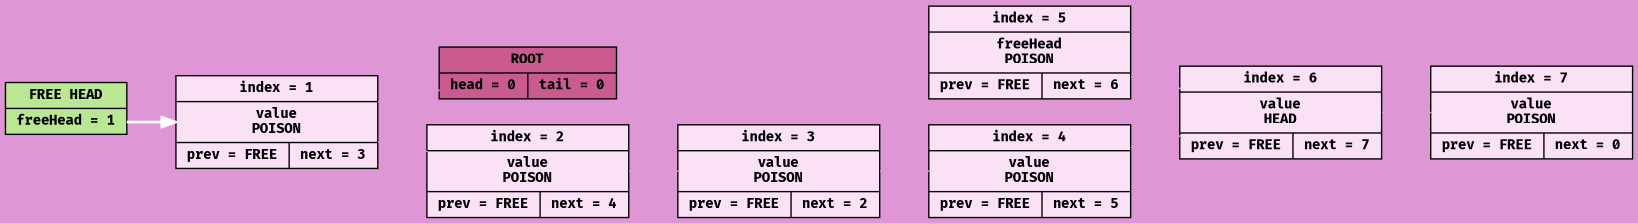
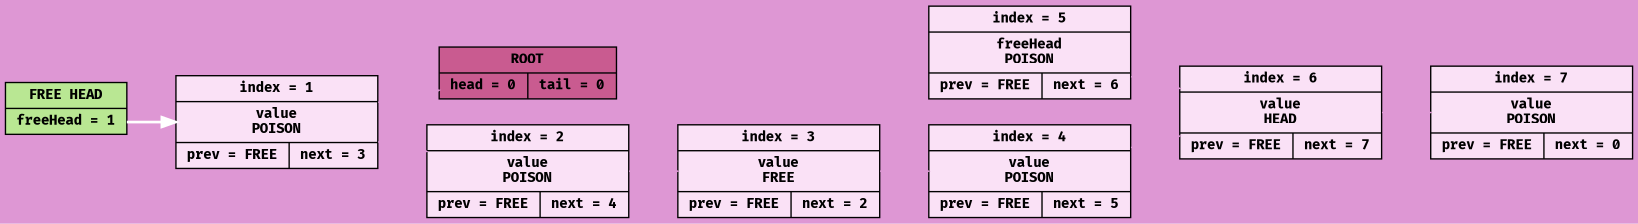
node "index = 3": text "POISON" -> "FREE"
